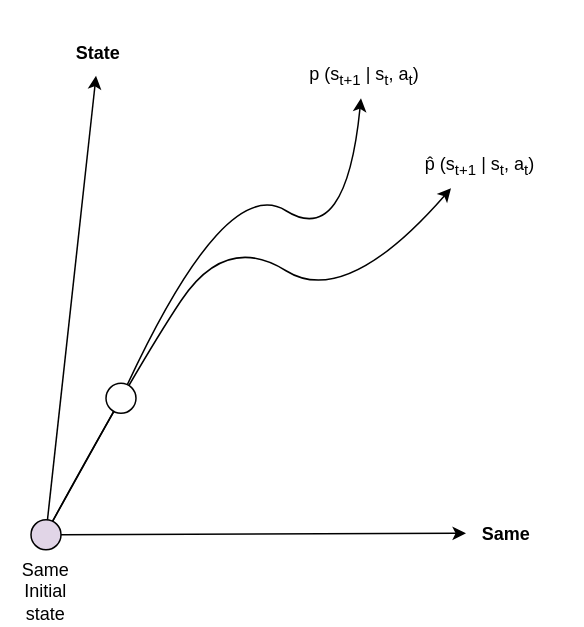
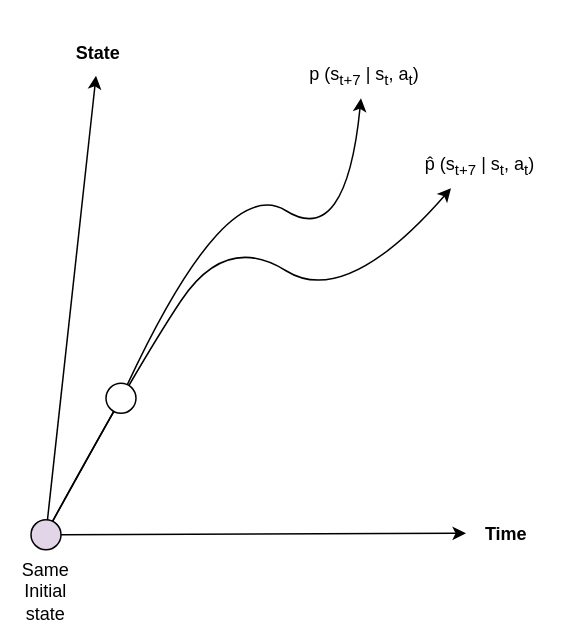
node "p (st+1 | st, at)": label "p (st+1 | st, at)" -> "p (st+7 | st, at)"
node "p̂ (st+1 | st, at)": label "p̂ (st+1 | st, at)" -> "p̂ (st+7 | st, at)"
node "Same": label "Same" -> "Time"
